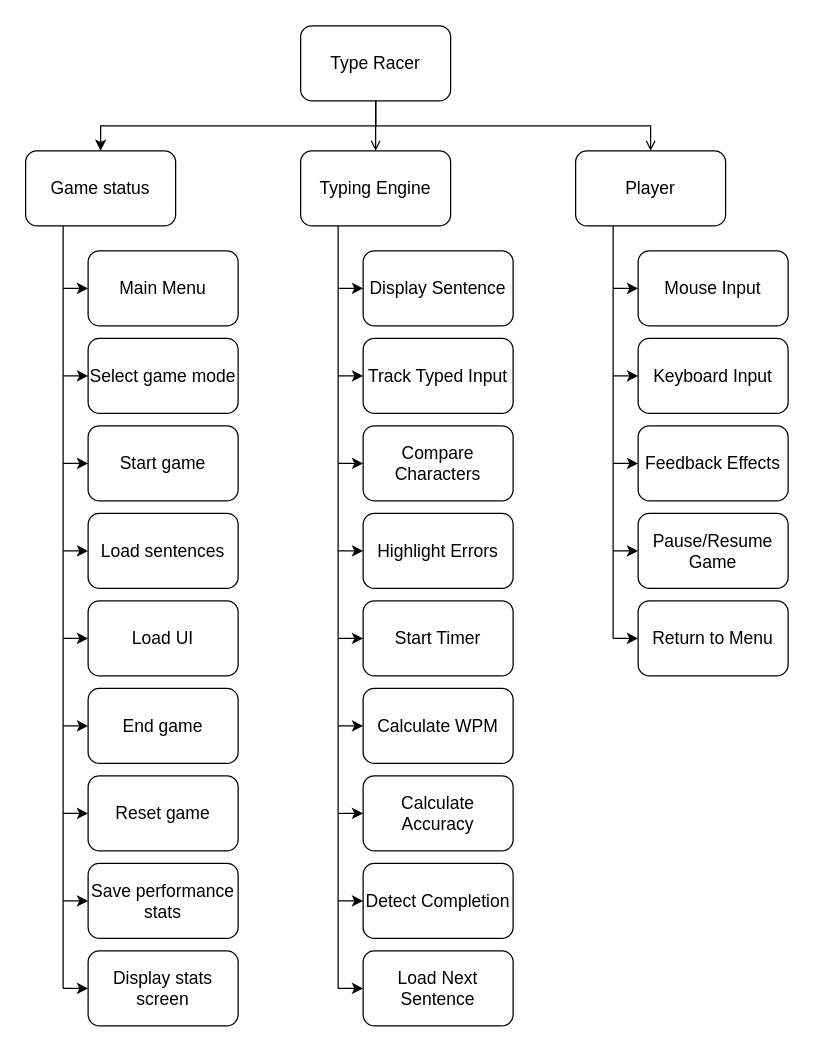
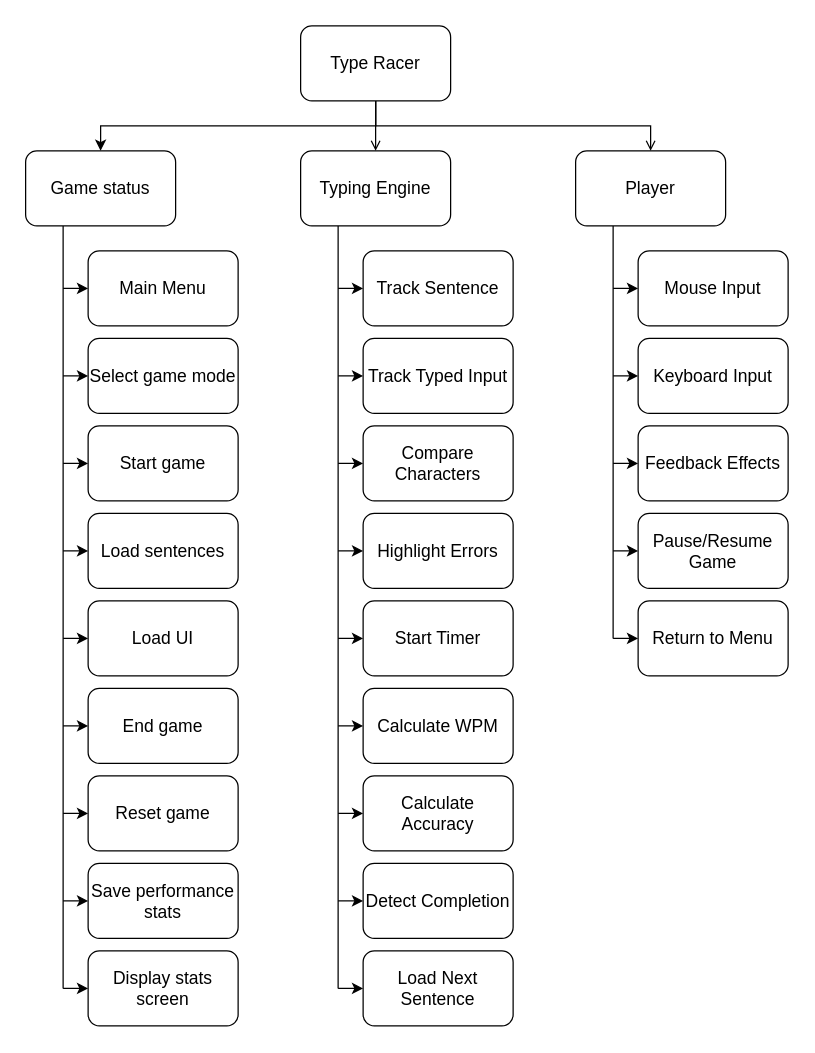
node "Display Sentence": label "Display Sentence" -> "Track Sentence"
